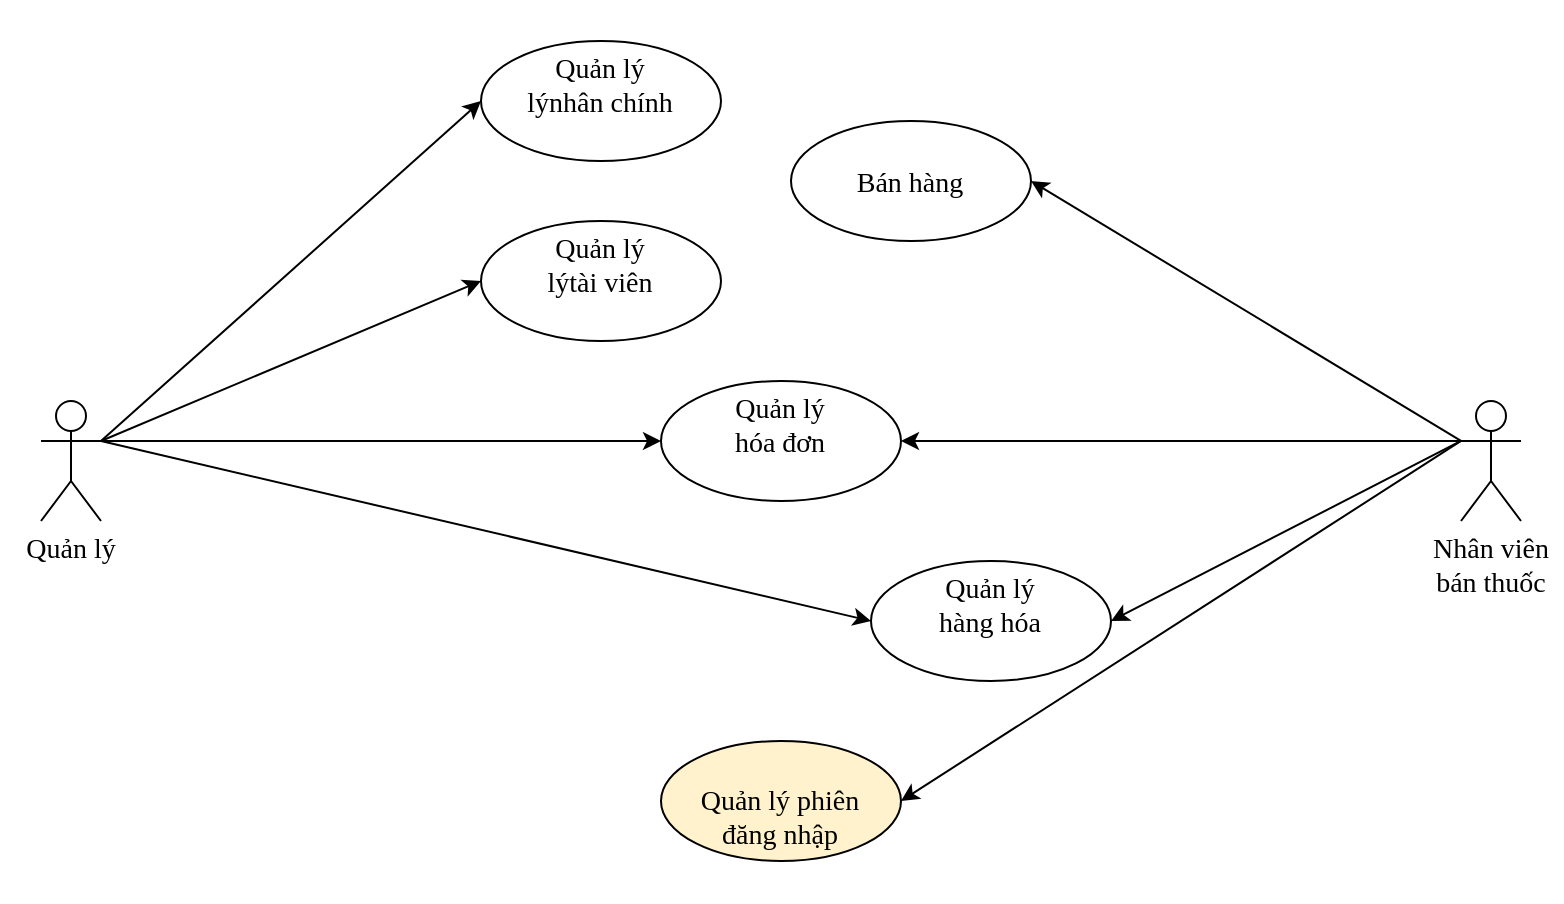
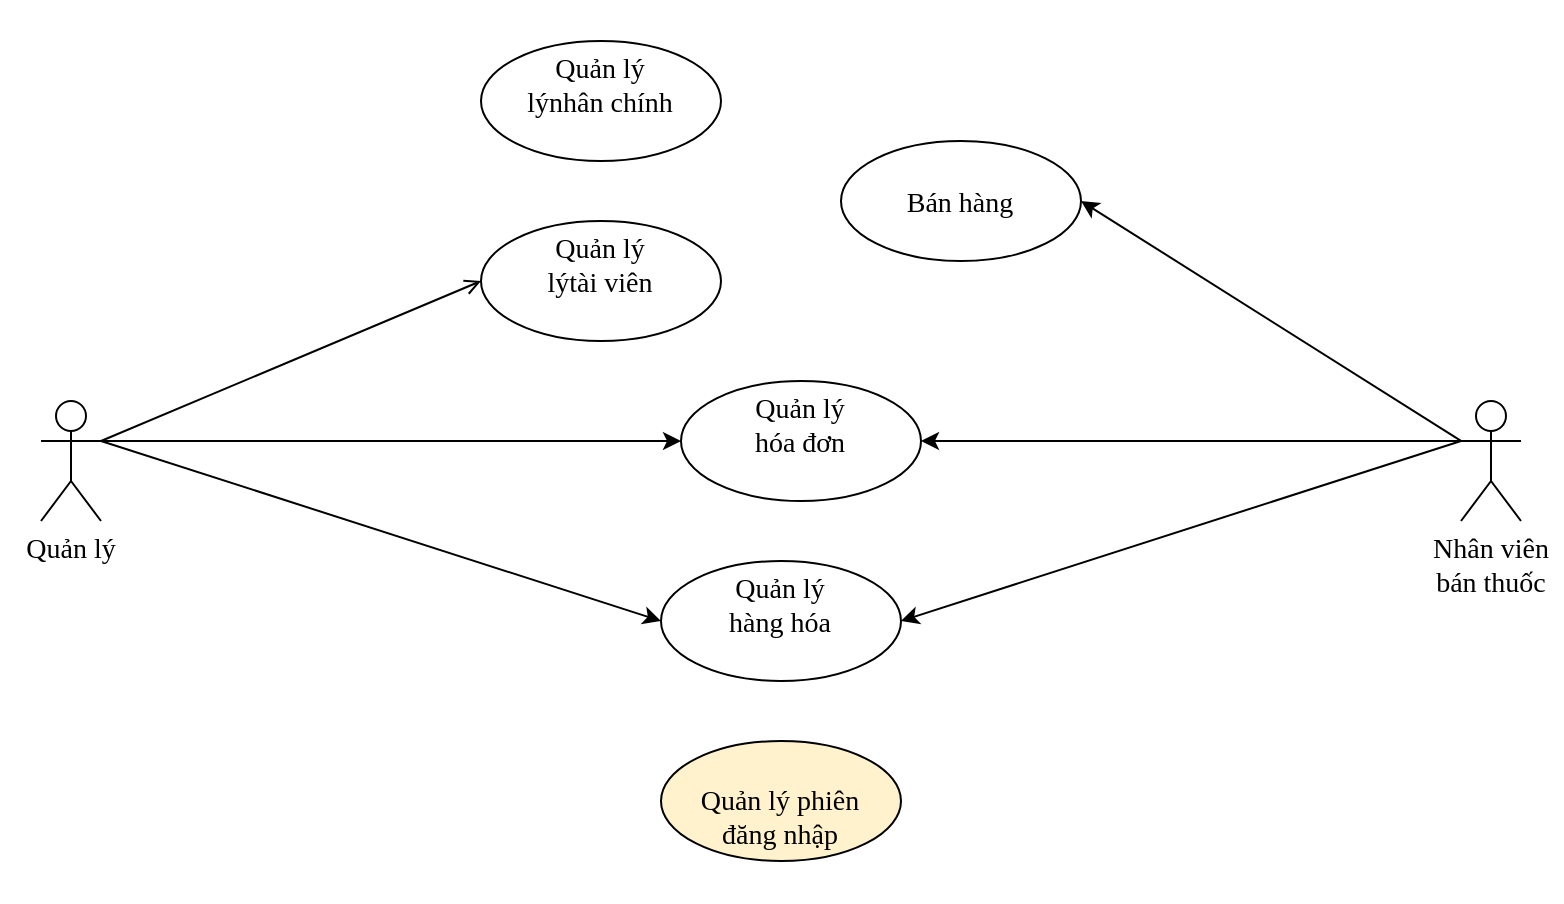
node "Bán hàng": moved (911, 181) -> (961, 201)
edge "Quản lý" -> "Quản lýlýnhân chính": removed
edge "Quản lý" -> "Quản lýlýtài viên": arrowhead classic -> open
node "Quản lý hóa đơn": moved (781, 441) -> (801, 441)
node "Quản lýhàng hóa": moved (991, 621) -> (781, 621)
edge "Nhân viênbán thuốc" -> "Quản lý phiênđăng nhập": removed
